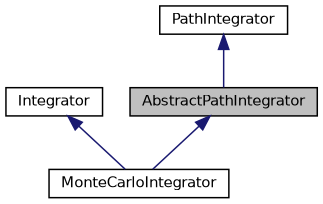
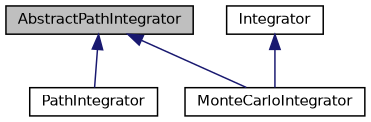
edge "AbstractPathIntegrator" -> "PathIntegrator": reversed
